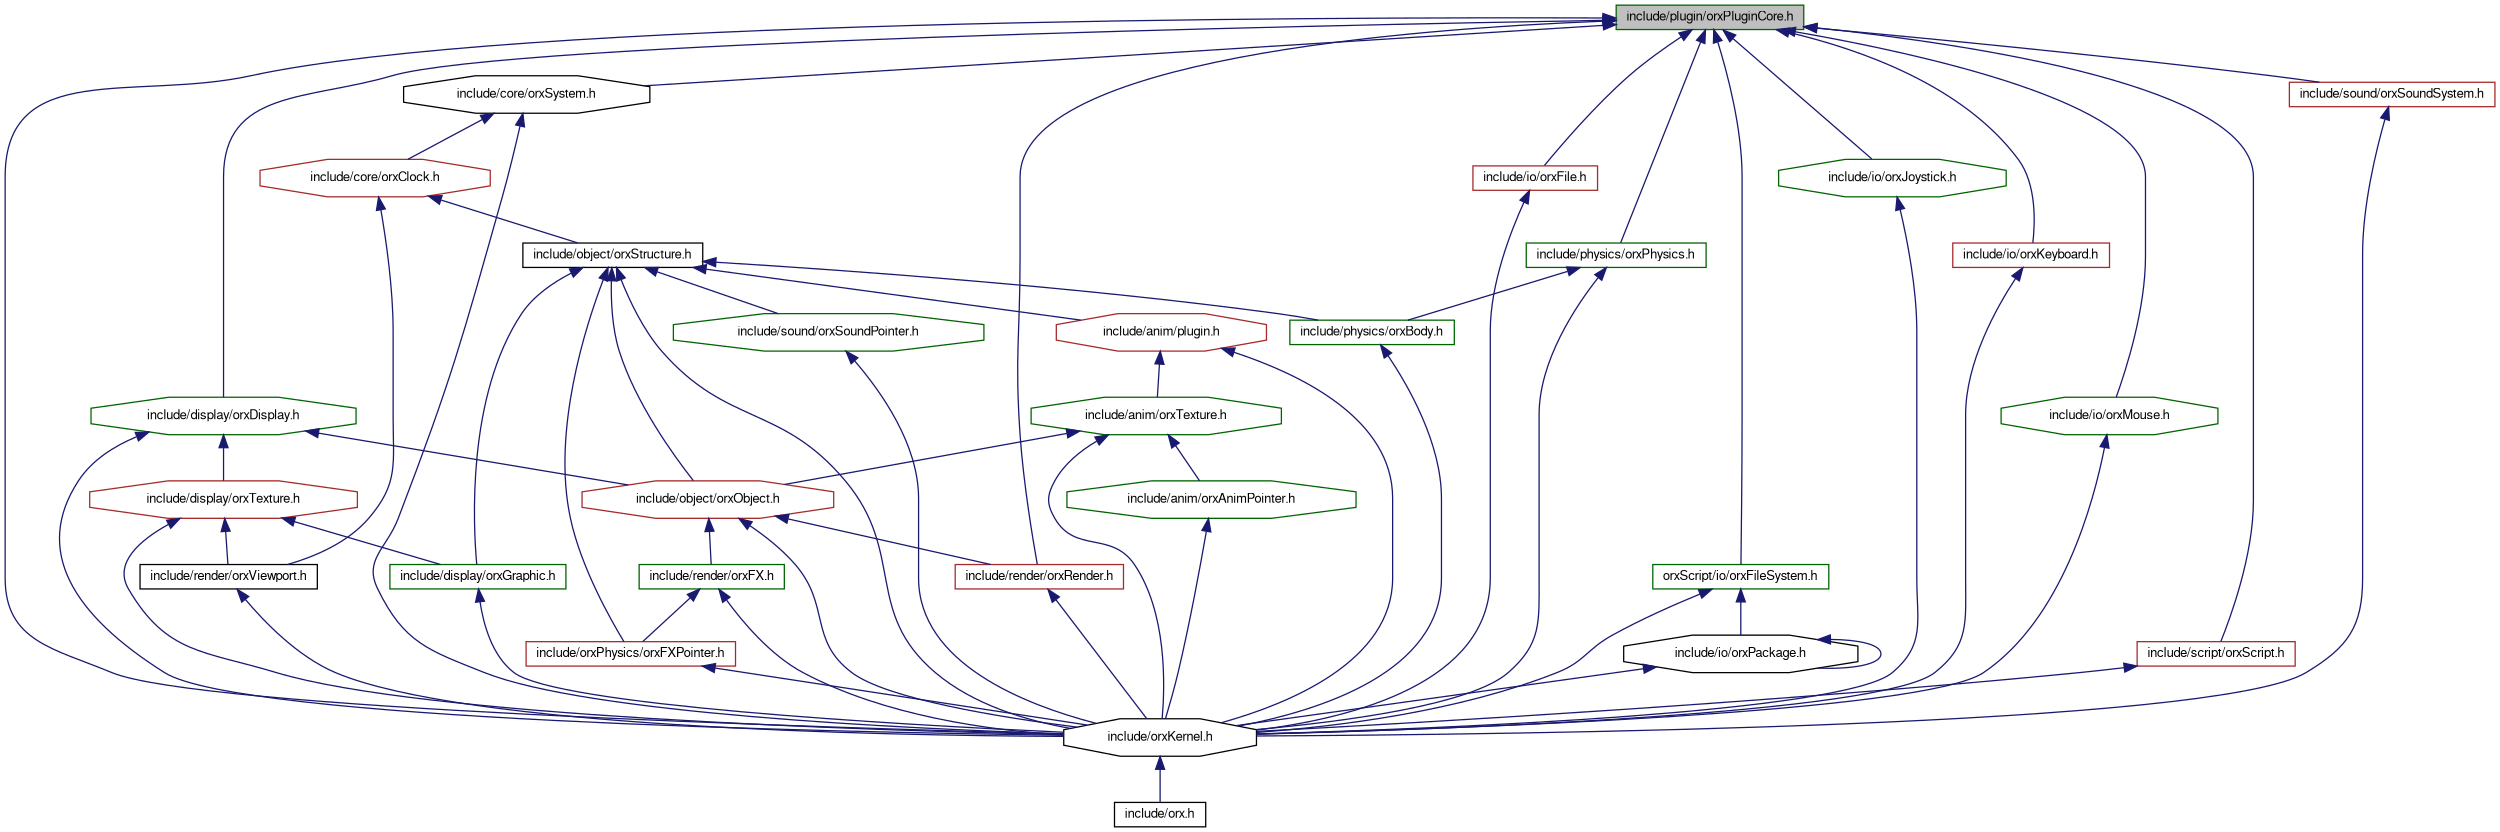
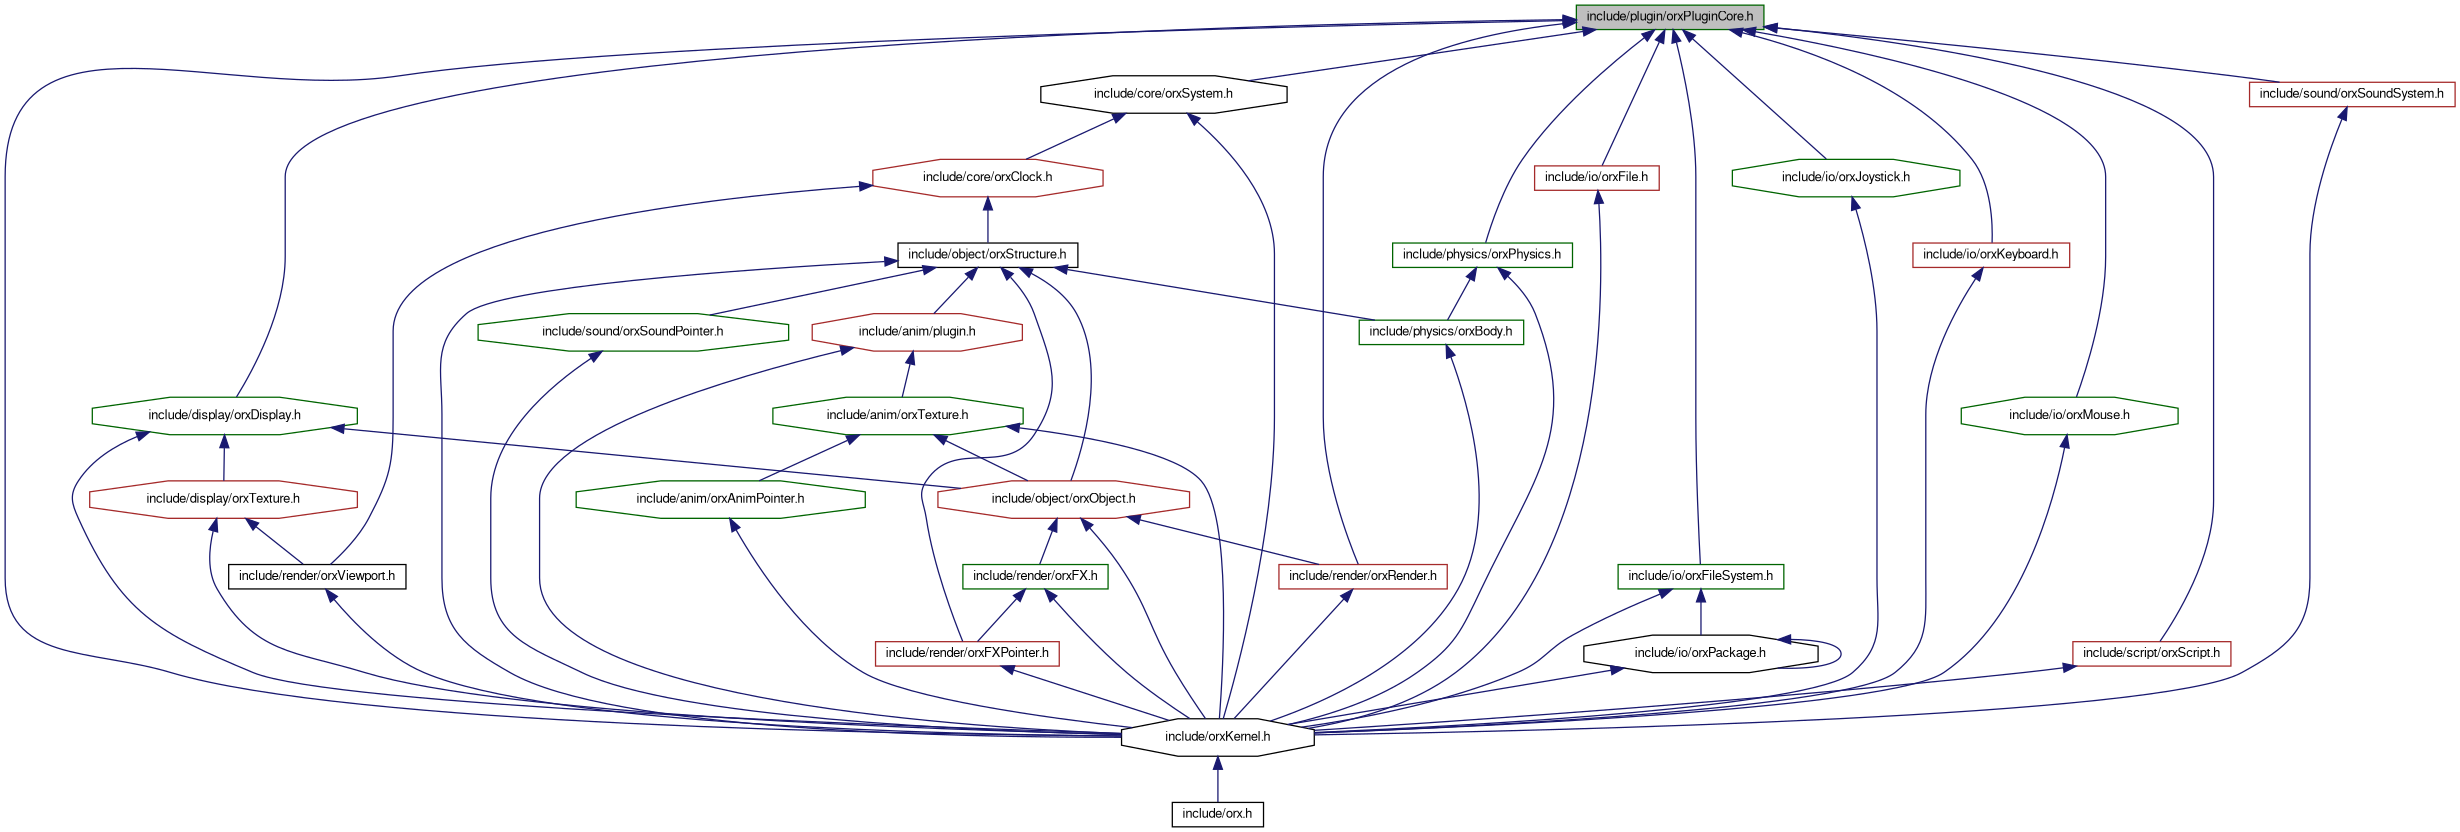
node "include/display/orxGraphic.h": removed
node "orxScript/io/orxFileSystem.h": label "orxScript/io/orxFileSystem.h" -> "include/io/orxFileSystem.h"
node "include/orxPhysics/orxFXPointer.h": label "include/orxPhysics/orxFXPointer.h" -> "include/render/orxFXPointer.h"
